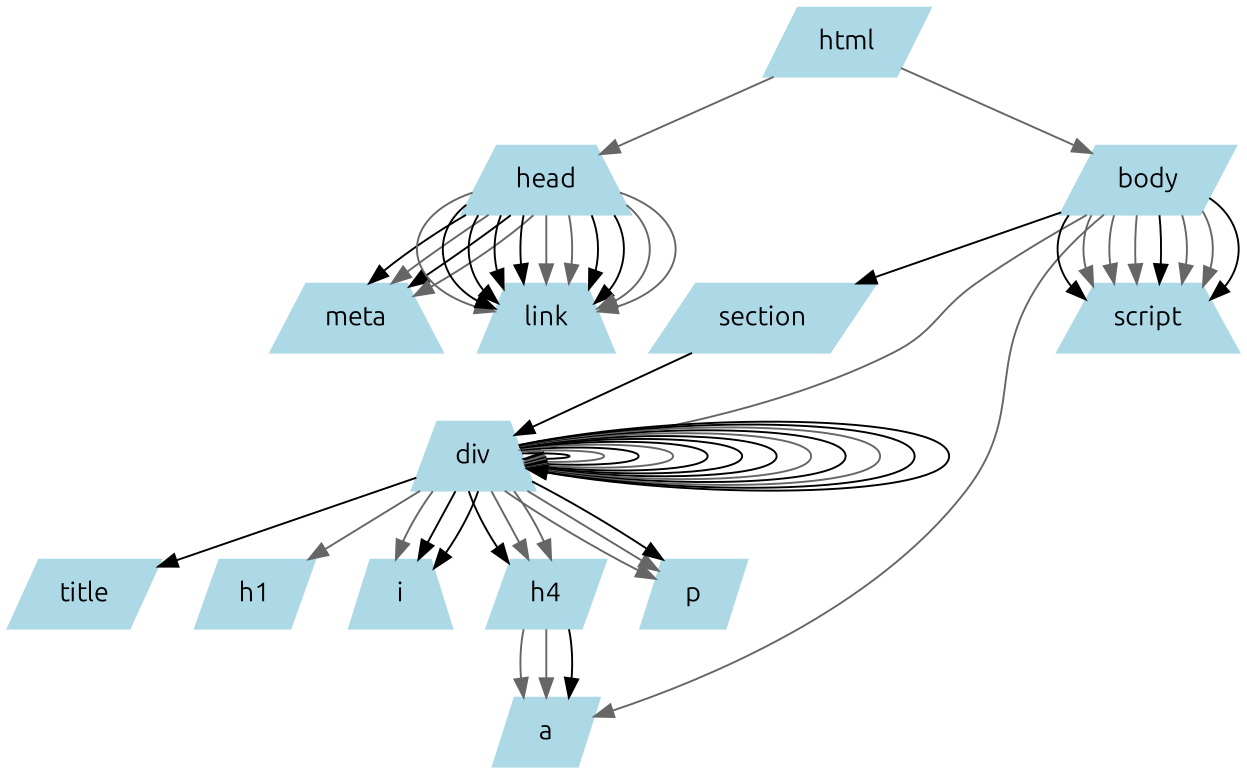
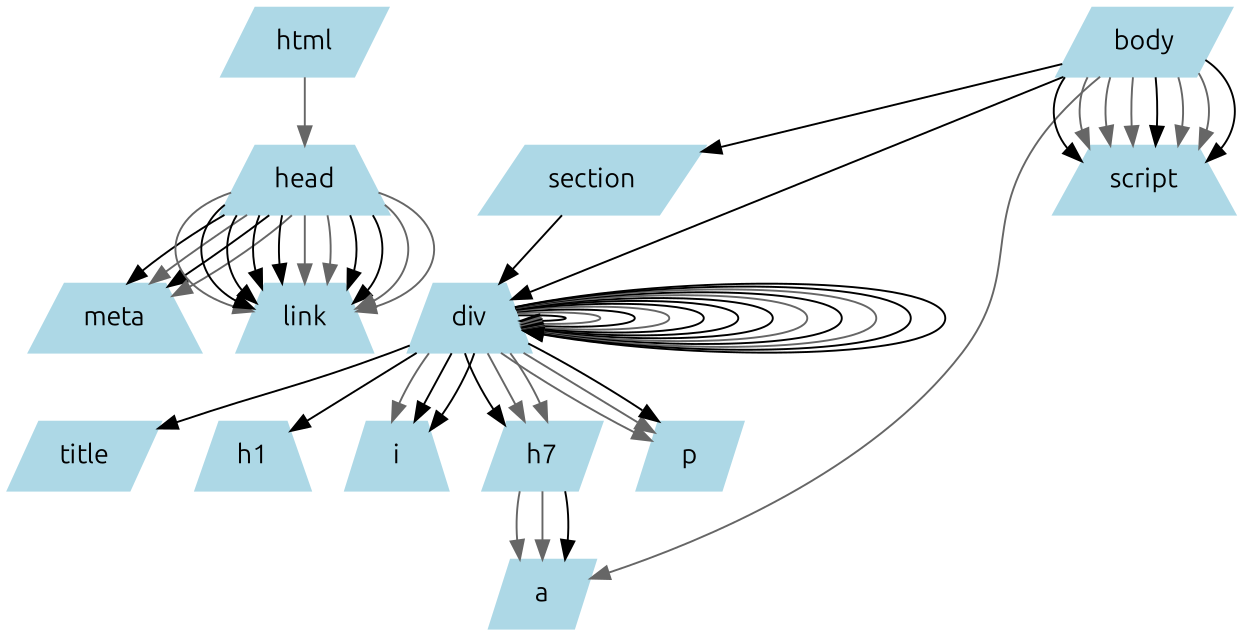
edge "html" -> "body": removed
edge "body" -> "div": color gray40 -> black
edge "div" -> "h1": color gray40 -> black
node "h1": shape parallelogram -> trapezium
node "h4": label "h4" -> "h7"
